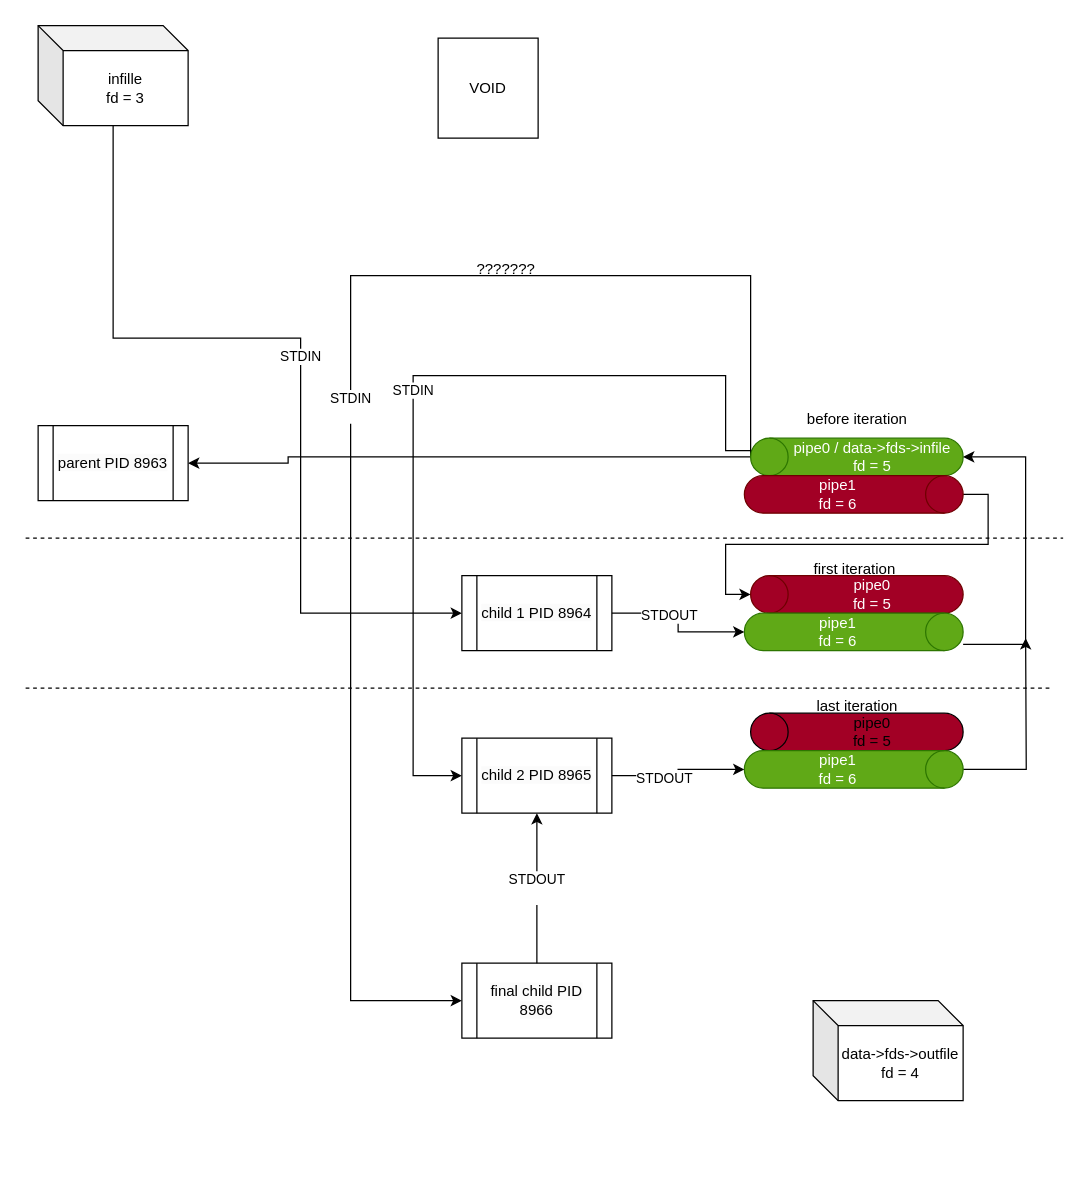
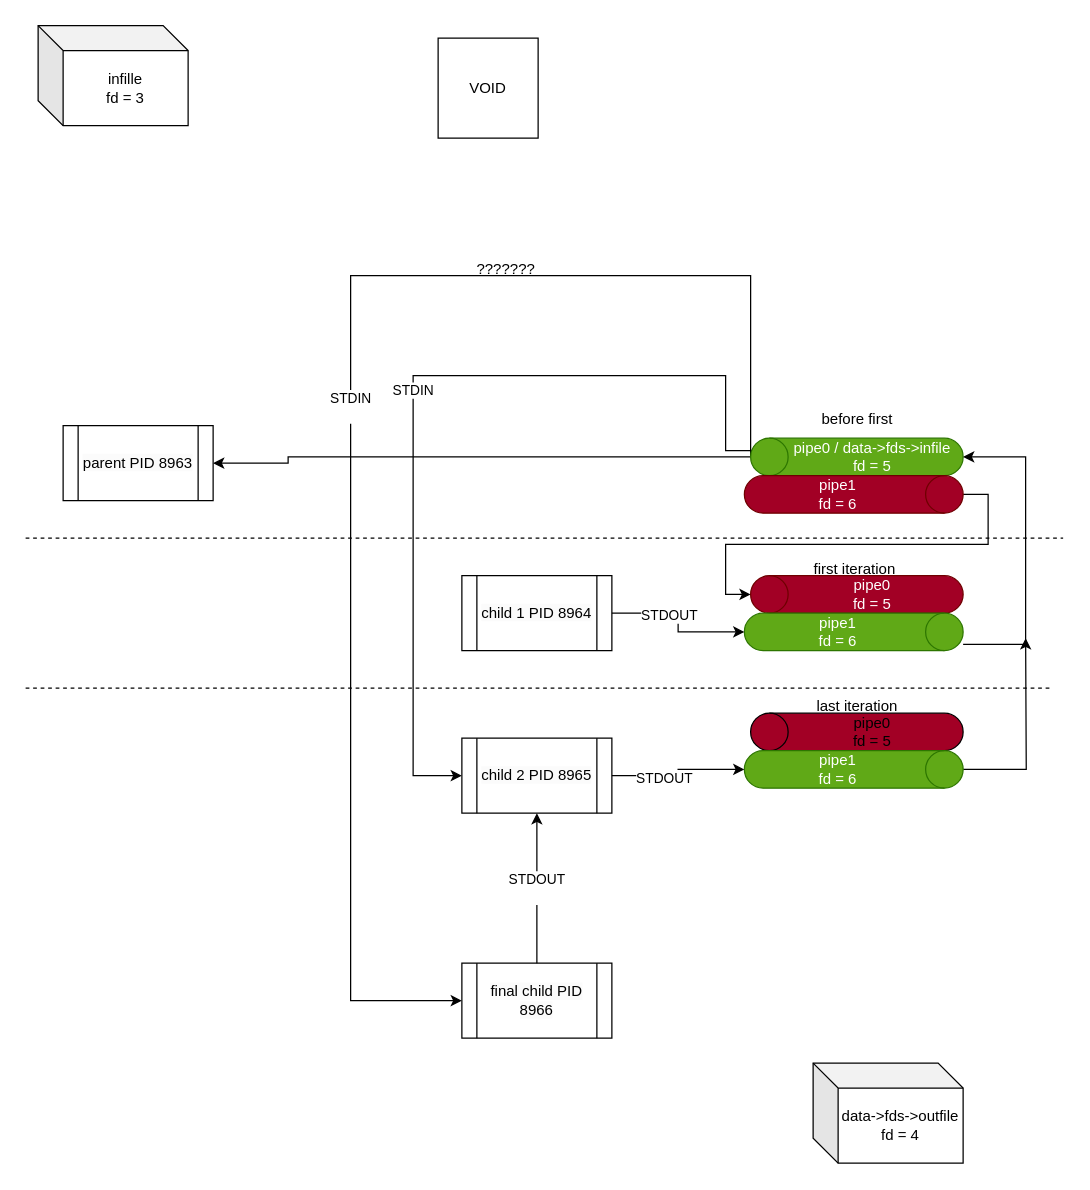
edge "infille fd = 3" -> "child 1 PID 8964": removed, label "STDIN"
node "before iteration": label "before iteration" -> "before first"
node "parent PID 8963": moved (113, 463) -> (138, 463)
node "data->fds->outfile fd = 4": moved (888, 1051) -> (888, 1113)
